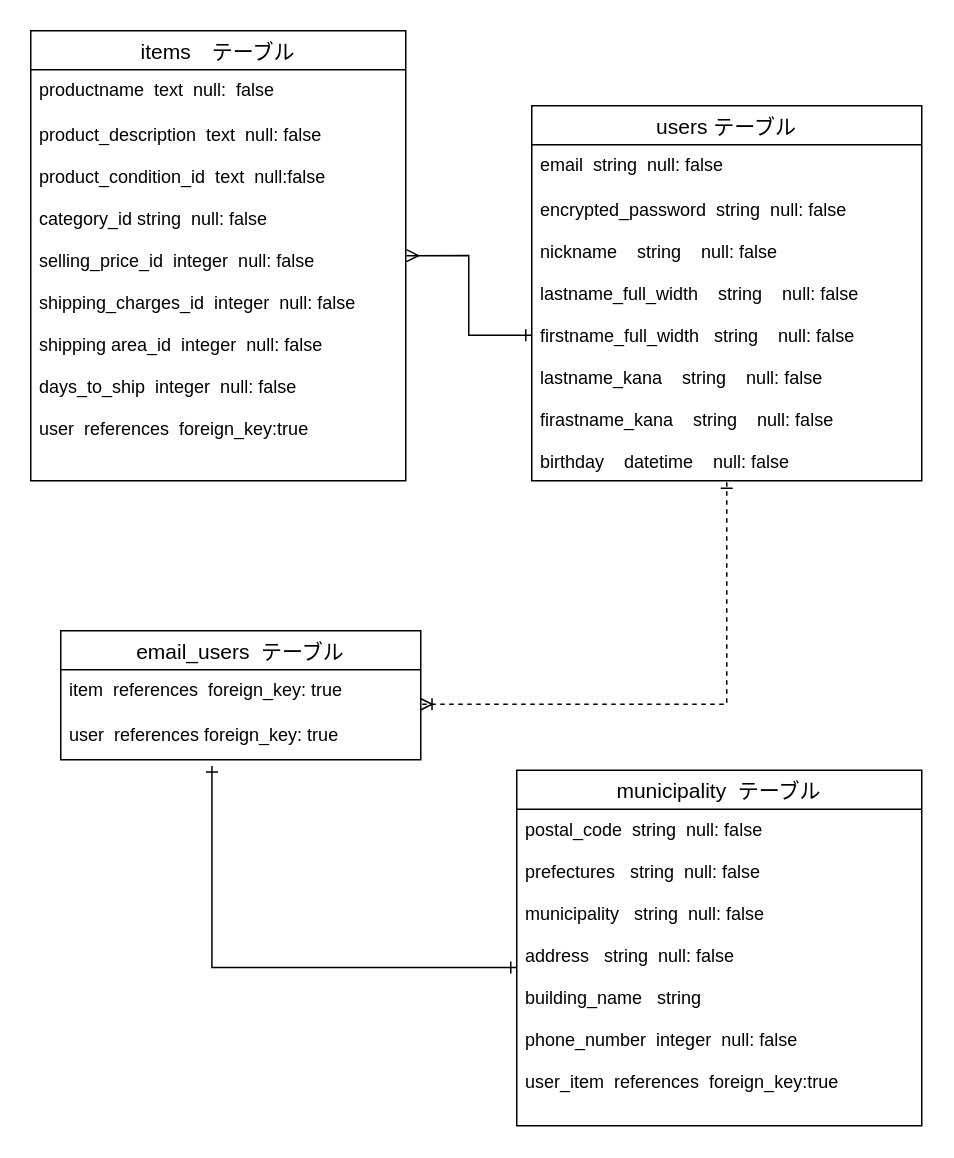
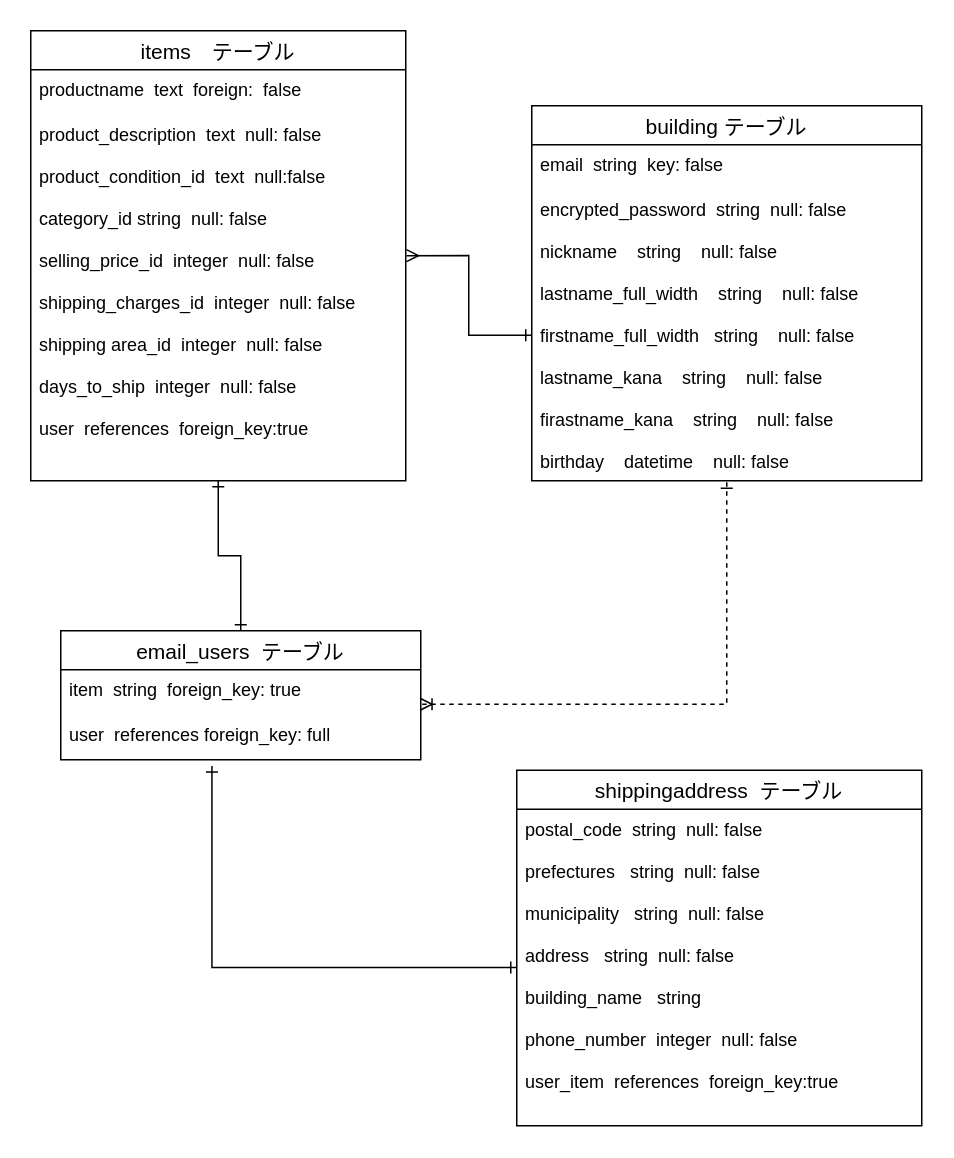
node "productname text null: false": label "productname text null: false" -> "productname text foreign: false"
node "users テーブル": label "users テーブル" -> "building テーブル"
node "email string null: false": label "email string null: false" -> "email string key: false"
edge "items テーブル" -- "email_users テーブル": added
node "item references foreign_key: true": label "item references foreign_key: true" -> "item string foreign_key: true"
node "user references foreign_key: true": label "user references foreign_key: true" -> "user references foreign_key: full"
node "municipality テーブル": label "municipality テーブル" -> "shippingaddress テーブル"
